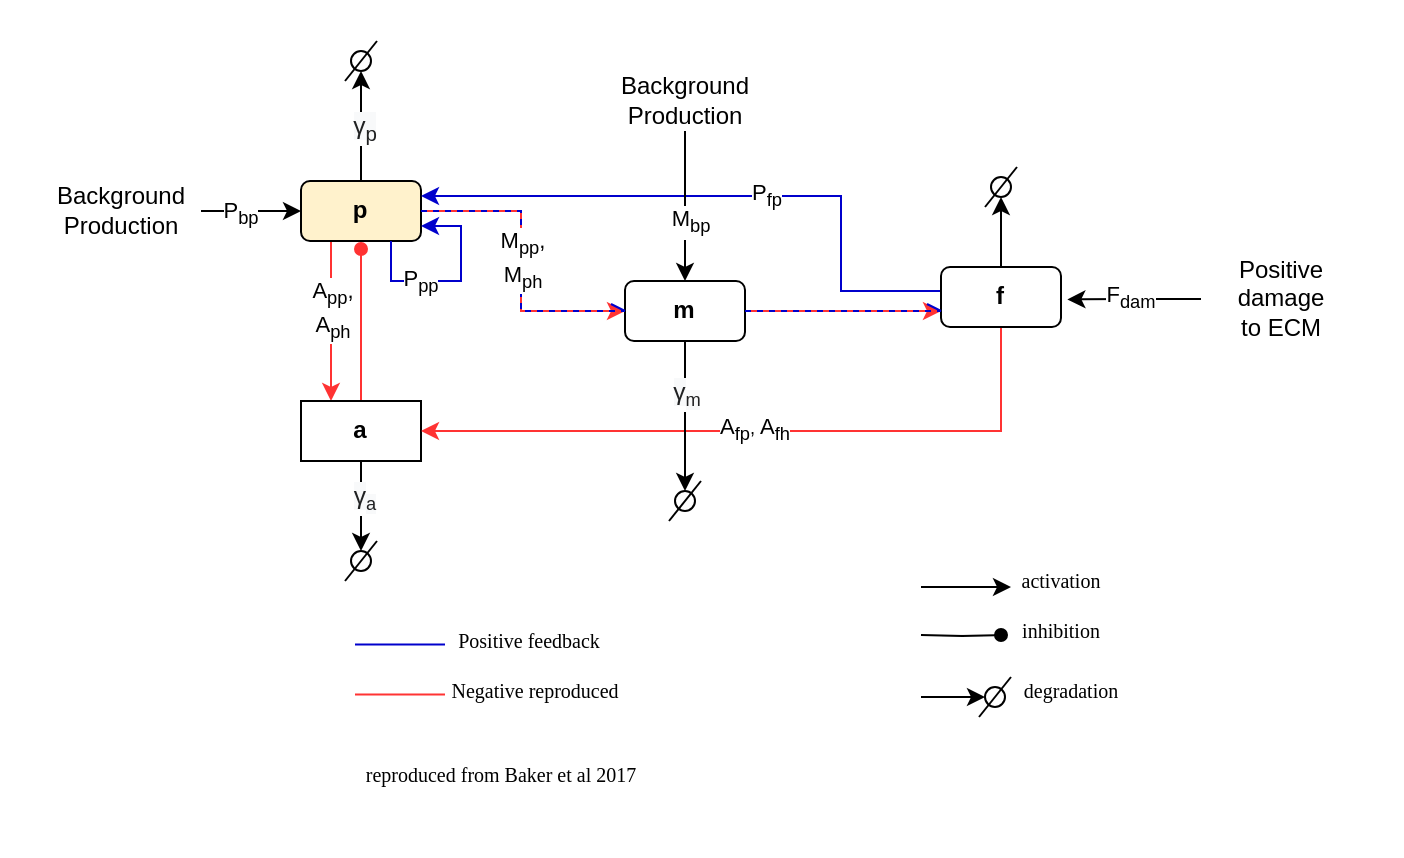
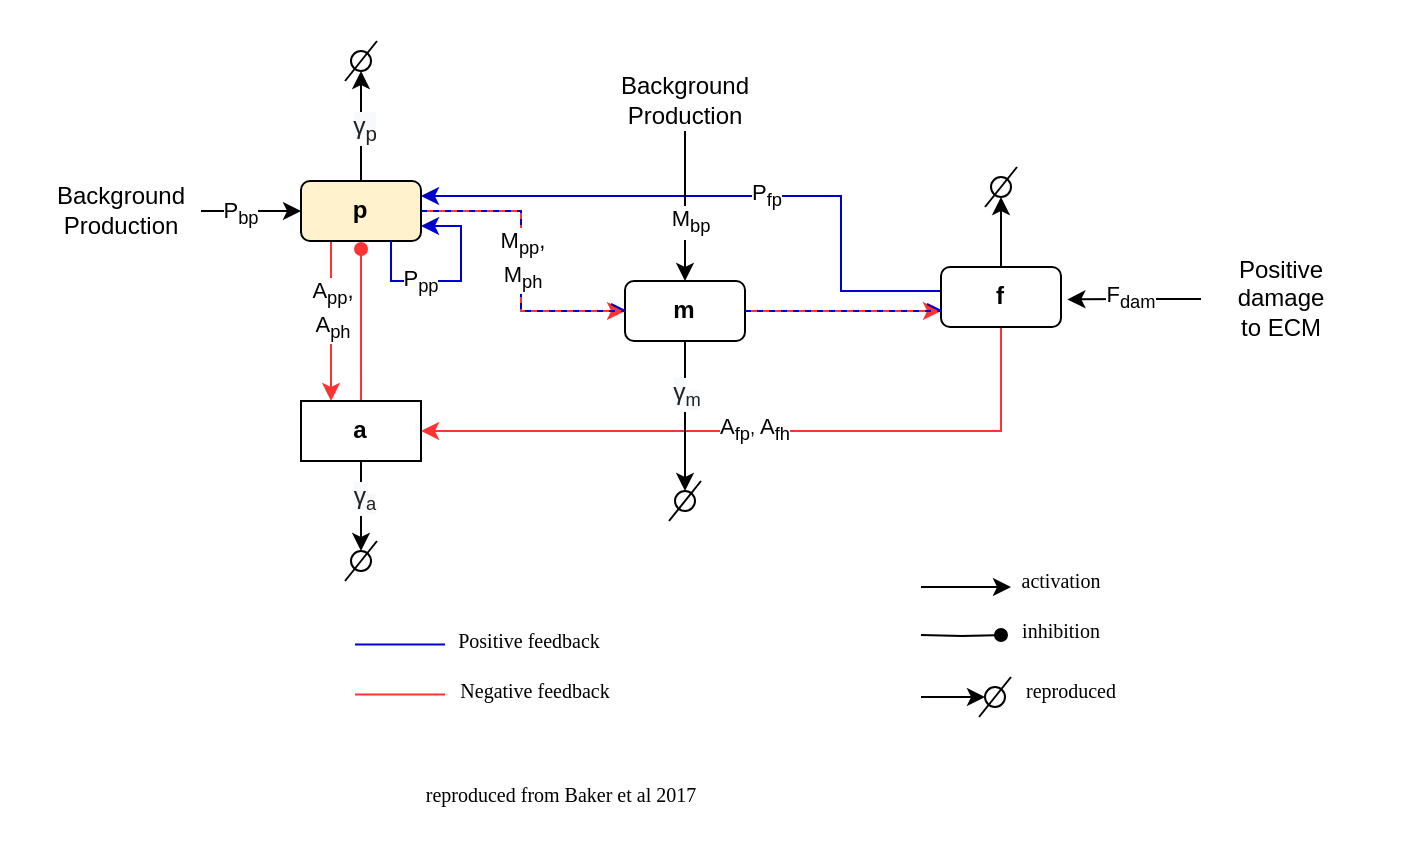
node "Negative reproduced": label "Negative reproduced" -> "Negative feedback"
node "degradation": label "degradation" -> "reproduced"
node "reproduced from Baker et al 2017": moved (501, 775) -> (561, 795)
